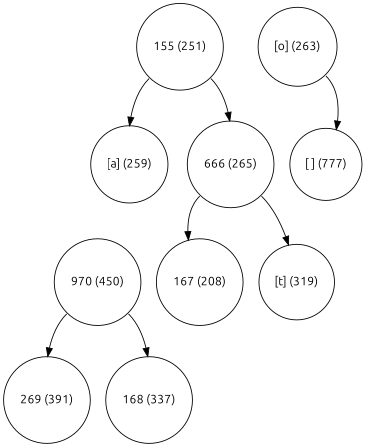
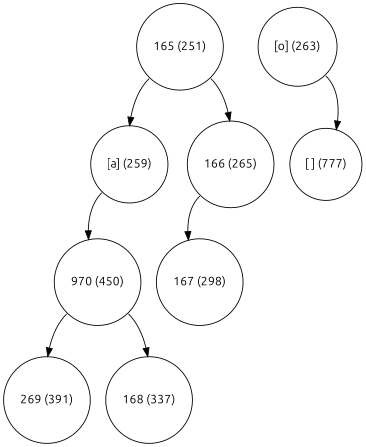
node "155 (251)": label "155 (251)" -> "165 (251)"
node "666 (265)": label "666 (265)" -> "166 (265)"
edge "[a] (259)" -> "970 (450)": added
node "167 (208)": label "167 (208)" -> "167 (298)"
node "[t] (319)": removed
